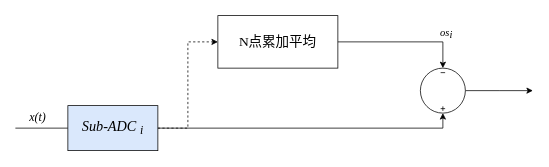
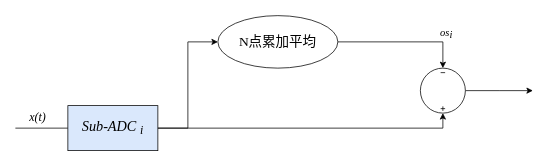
node "N点累加平均": shape rectangle -> ellipse
edge "Sub-ADC i" -> "N点累加平均": style dashed -> solid
